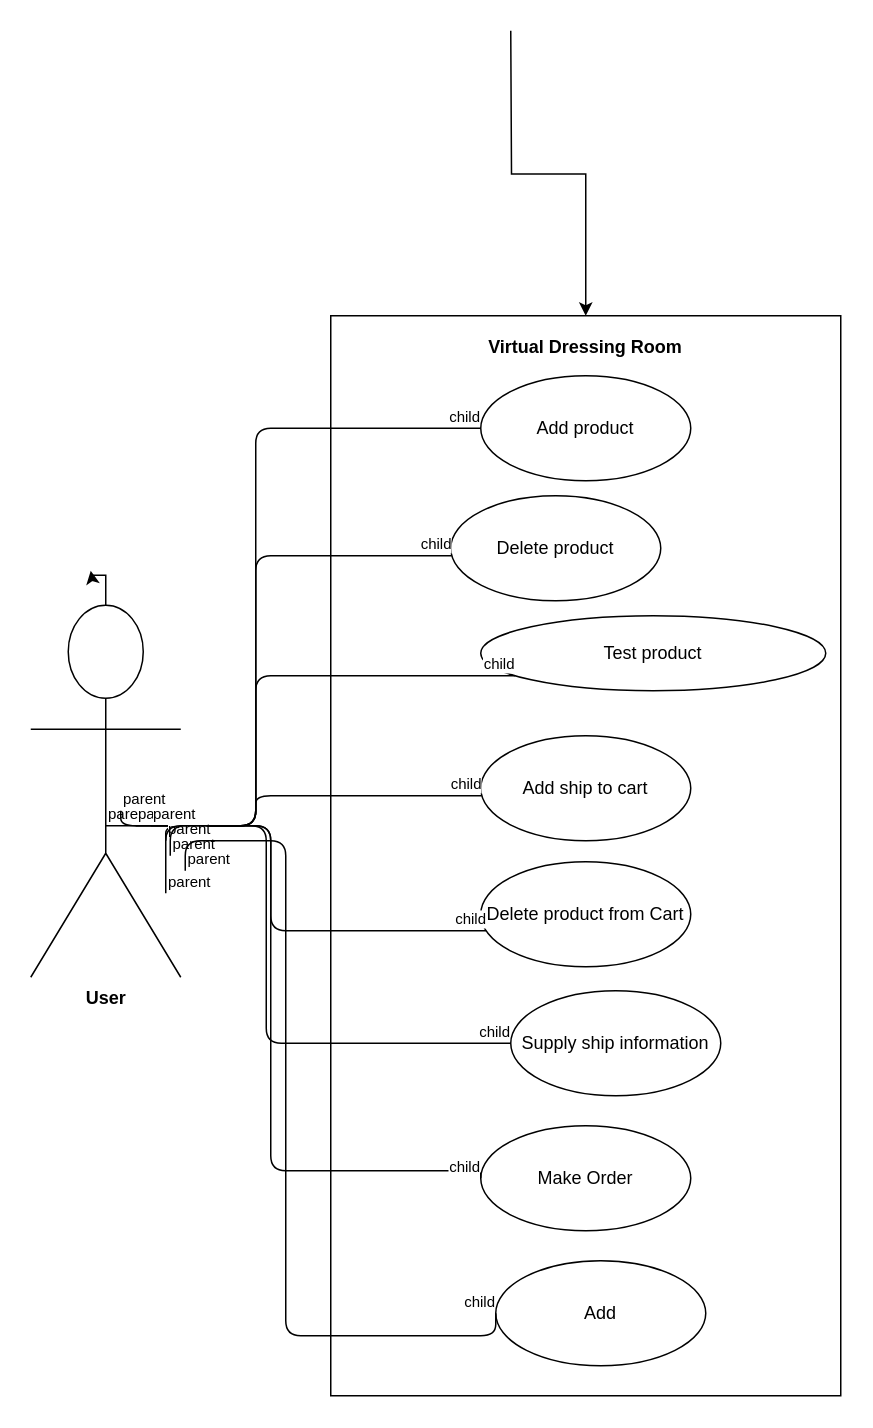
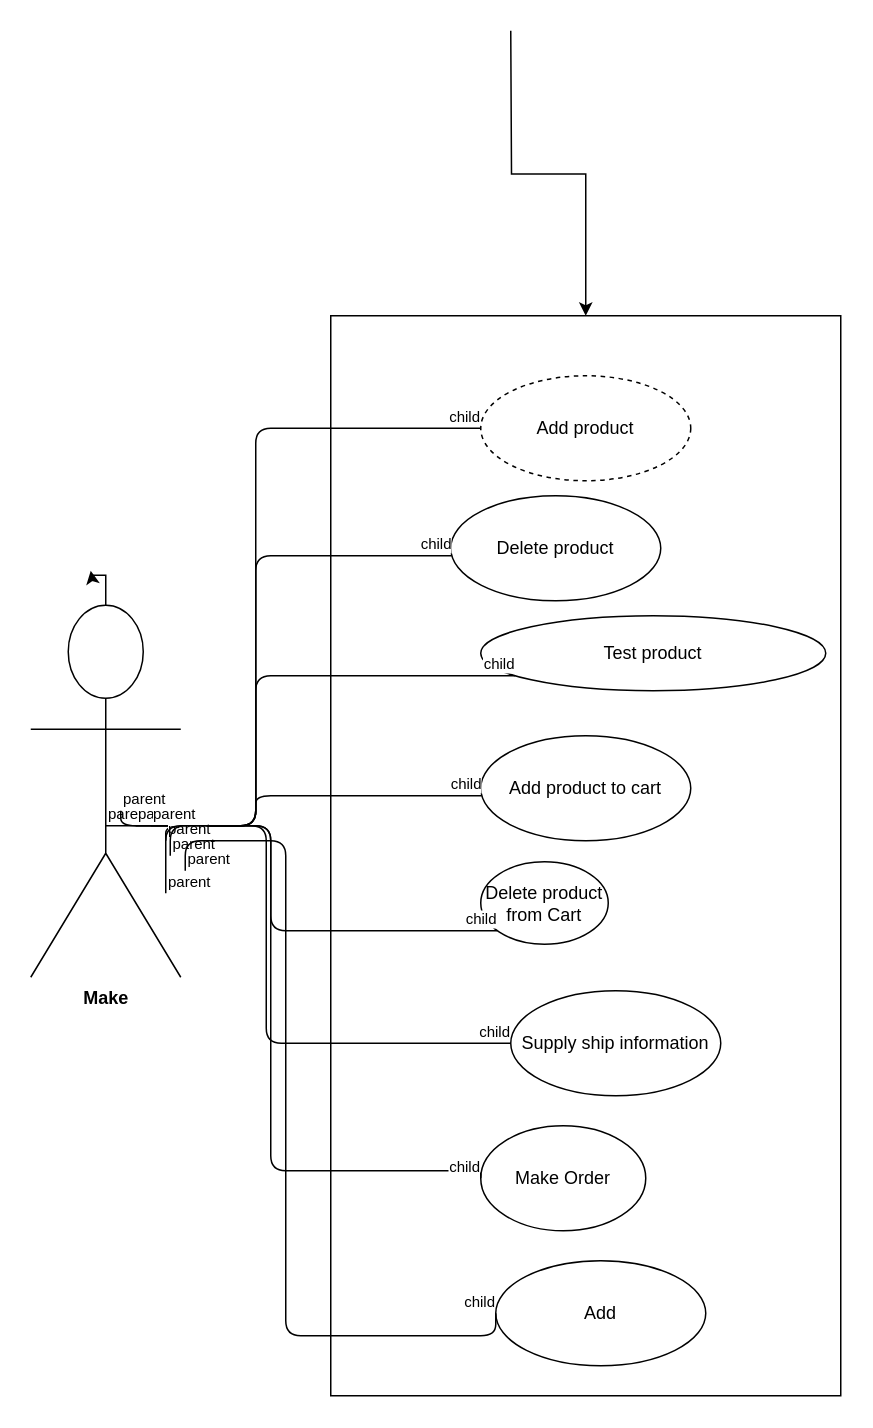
node "Virtual Dressing Room": removed
node "Add product": style solid -> dashed
node "Add ship to cart": label "Add ship to cart" -> "Add product to cart"
node "Delete product from Cart": size 210x105 -> 128x83
node "User": label "User" -> "Make"
node "Make Order": size 210x105 -> 165x105
